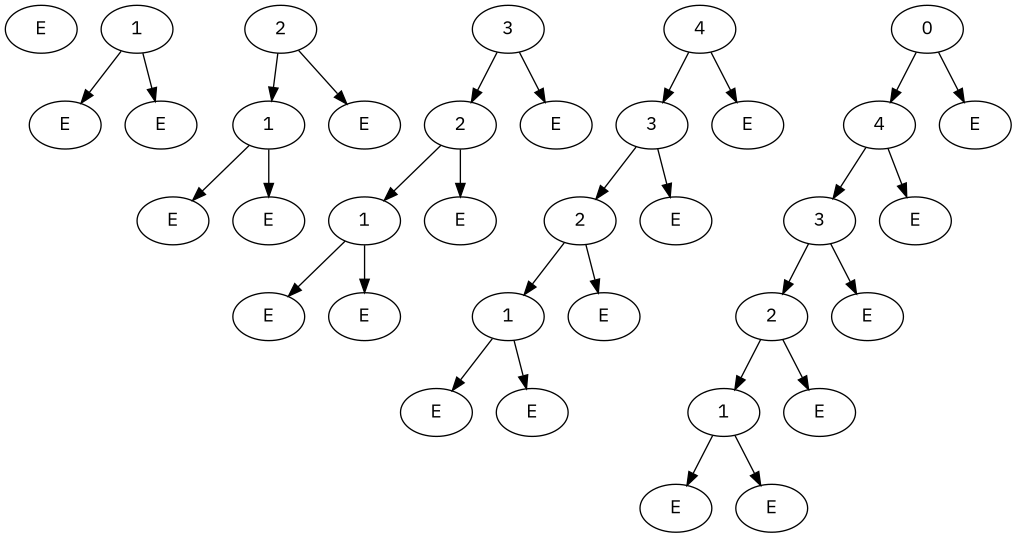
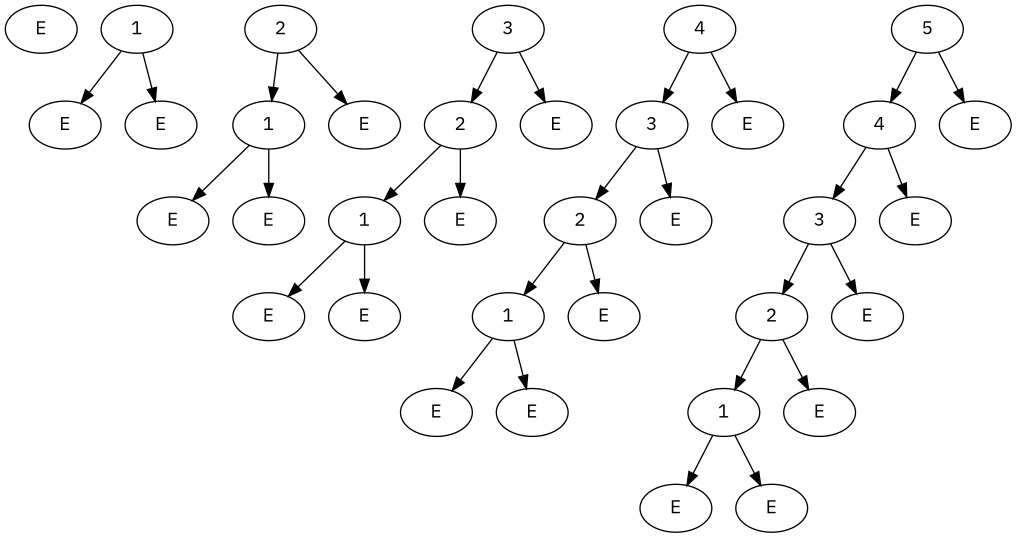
node "0": label "0" -> "5"
